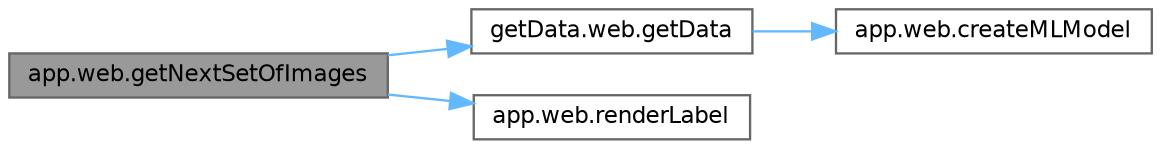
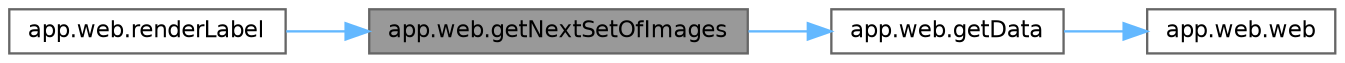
node "getData.web.getData": label "getData.web.getData" -> "app.web.getData"
node "app.web.createMLModel": label "app.web.createMLModel" -> "app.web.web"
edge "app.web.getNextSetOfImages" -> "app.web.renderLabel": reversed
